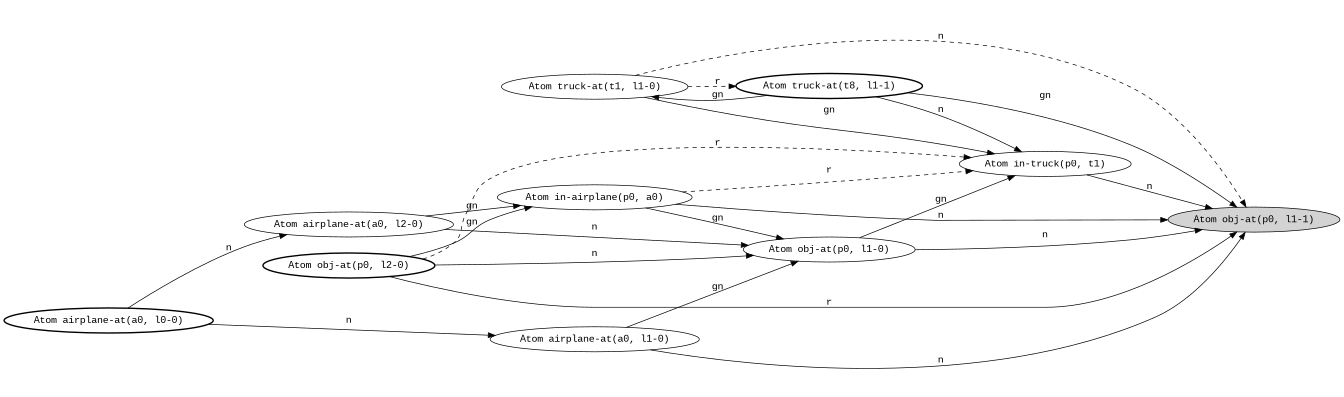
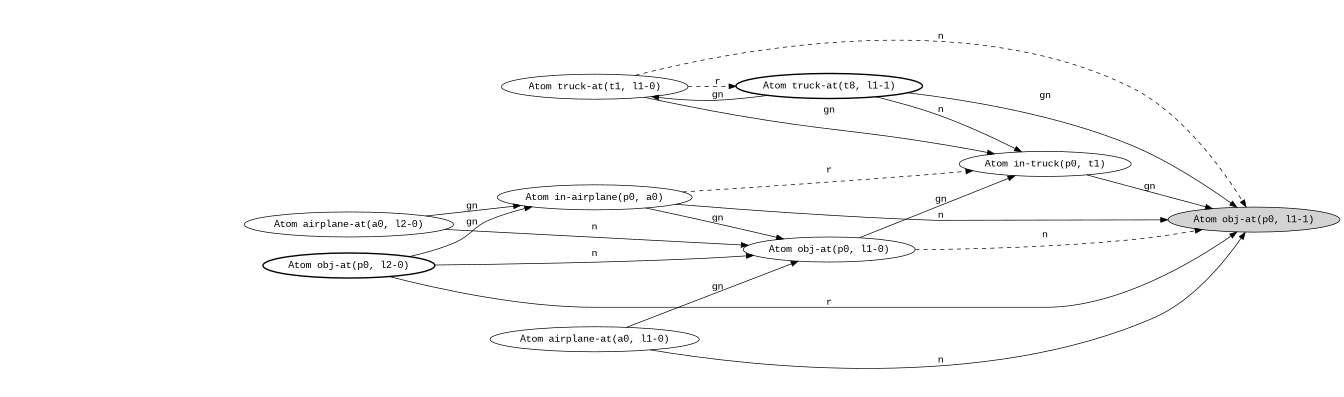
edge "Atom obj-at(p0, l2-0)" -> "Atom in-truck(p0, t1)": removed, label "r"
edge "Atom in-truck(p0, t1)" -> "Atom obj-at(p0, l1-1)": label "n" -> "gn"
edge "Atom obj-at(p0, l1-0)" -> "Atom obj-at(p0, l1-1)": style solid -> dashed
node "Atom airplane-at(a0, l0-0)": removed
